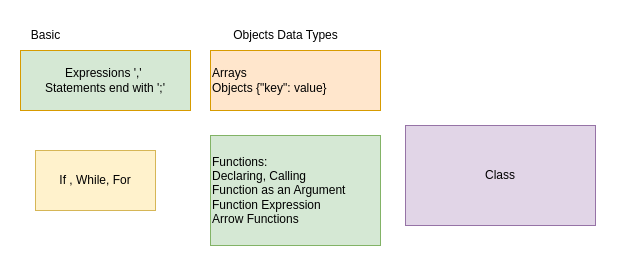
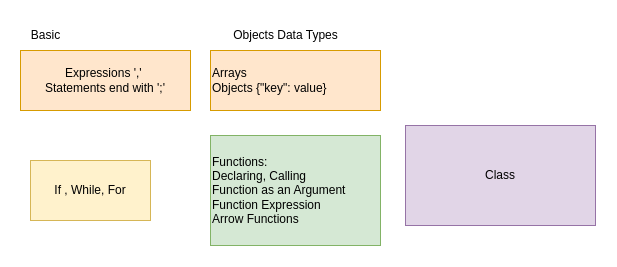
node "Expressions ',' Statements end with ';'": fillcolor #d5e8d4 -> #ffe6cc
node "If , While, For": moved (96, 181) -> (91, 191)
